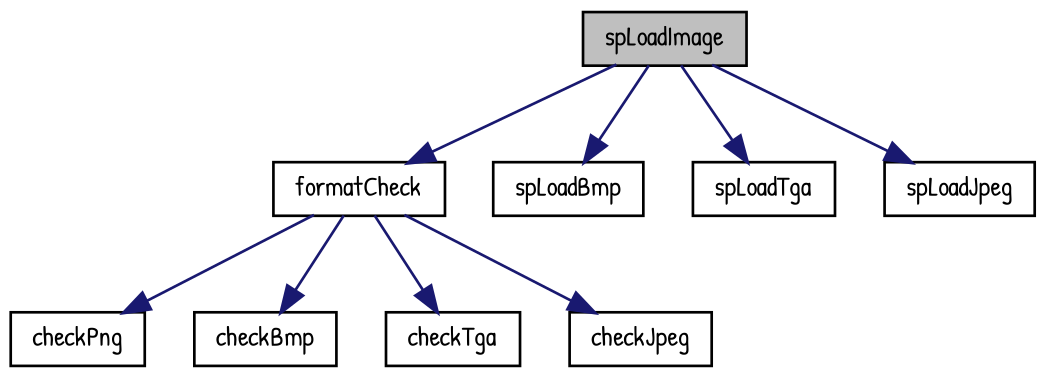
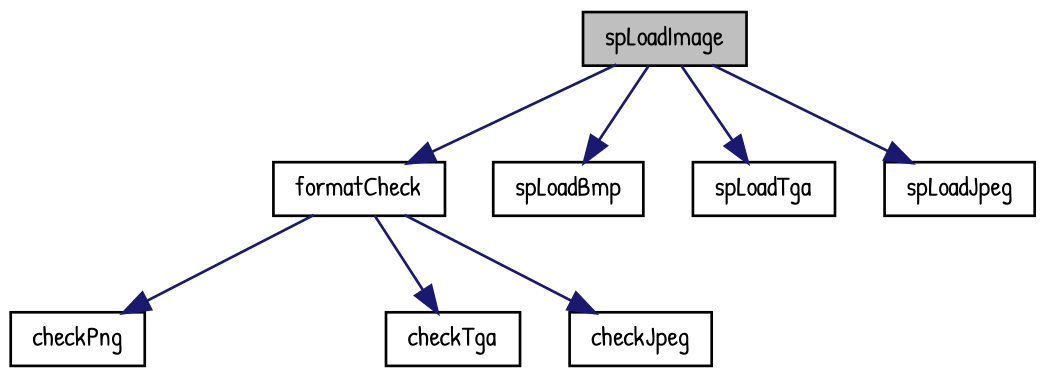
node "checkBmp": removed
